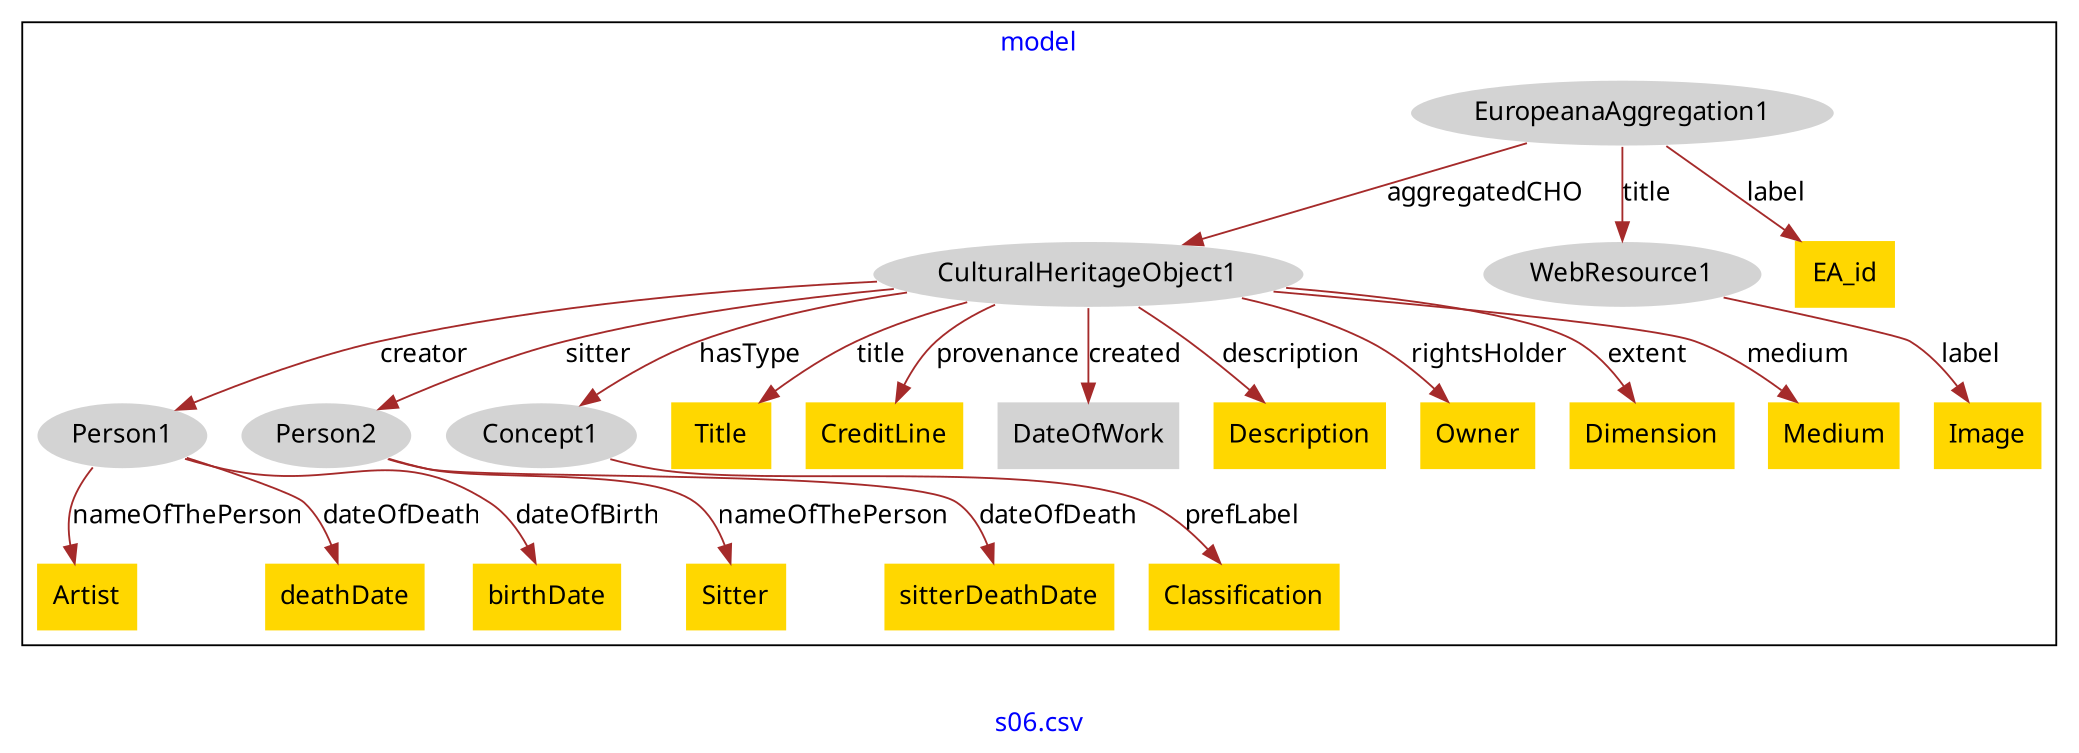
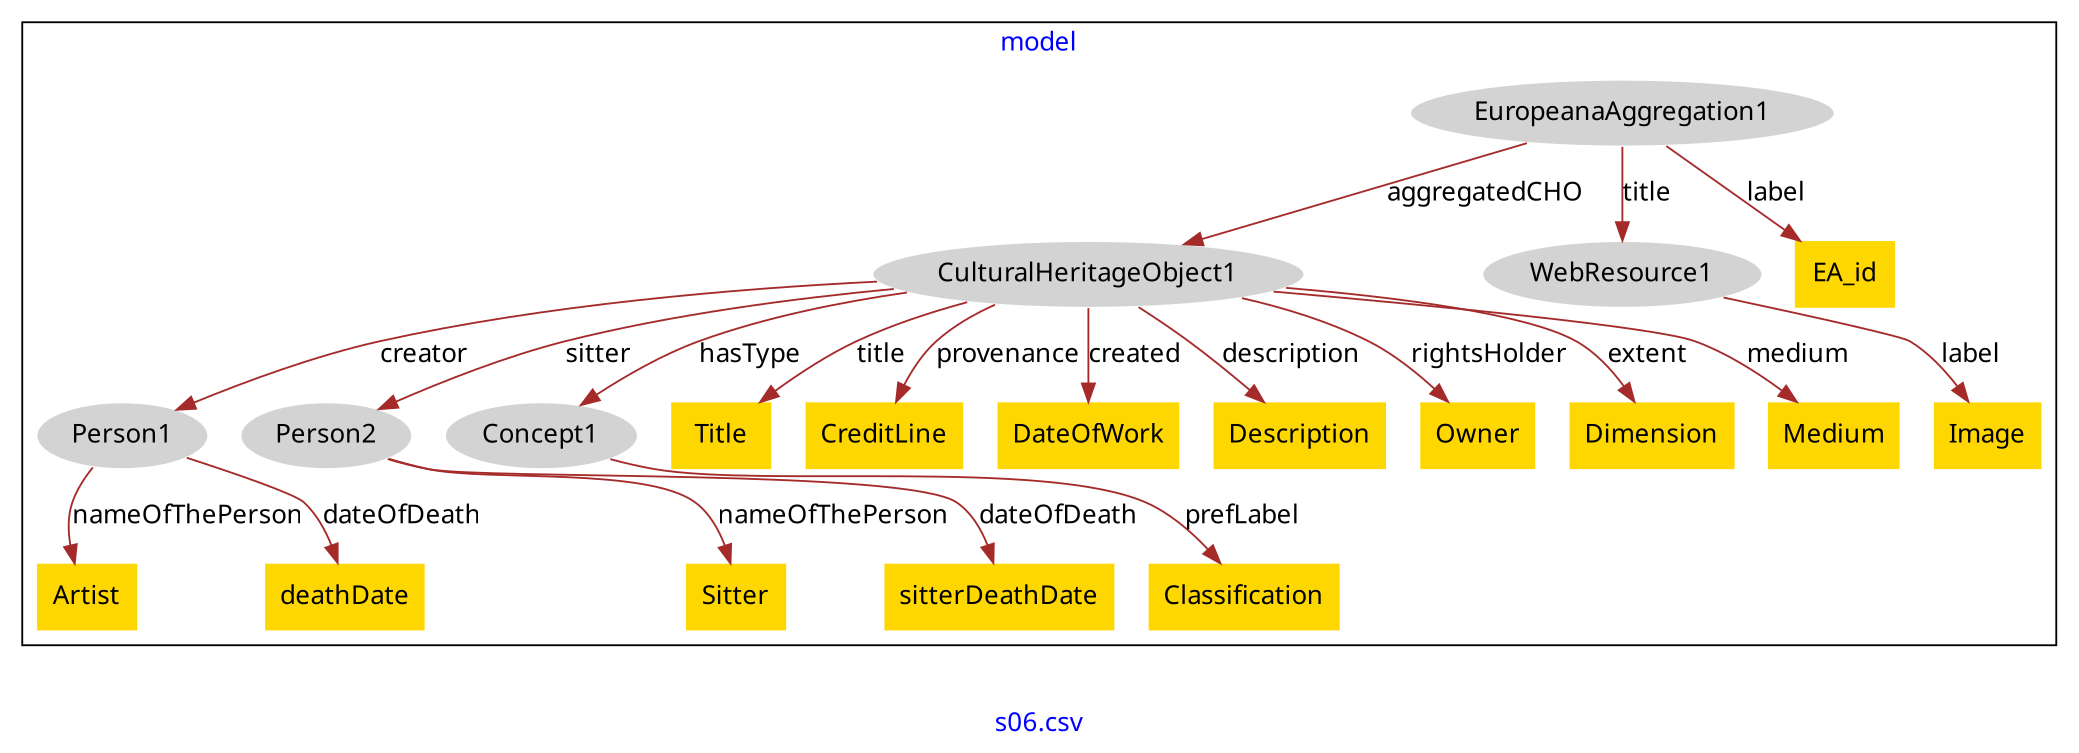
node "DateOfWork": fillcolor lightgray -> gold
node "birthDate": removed
